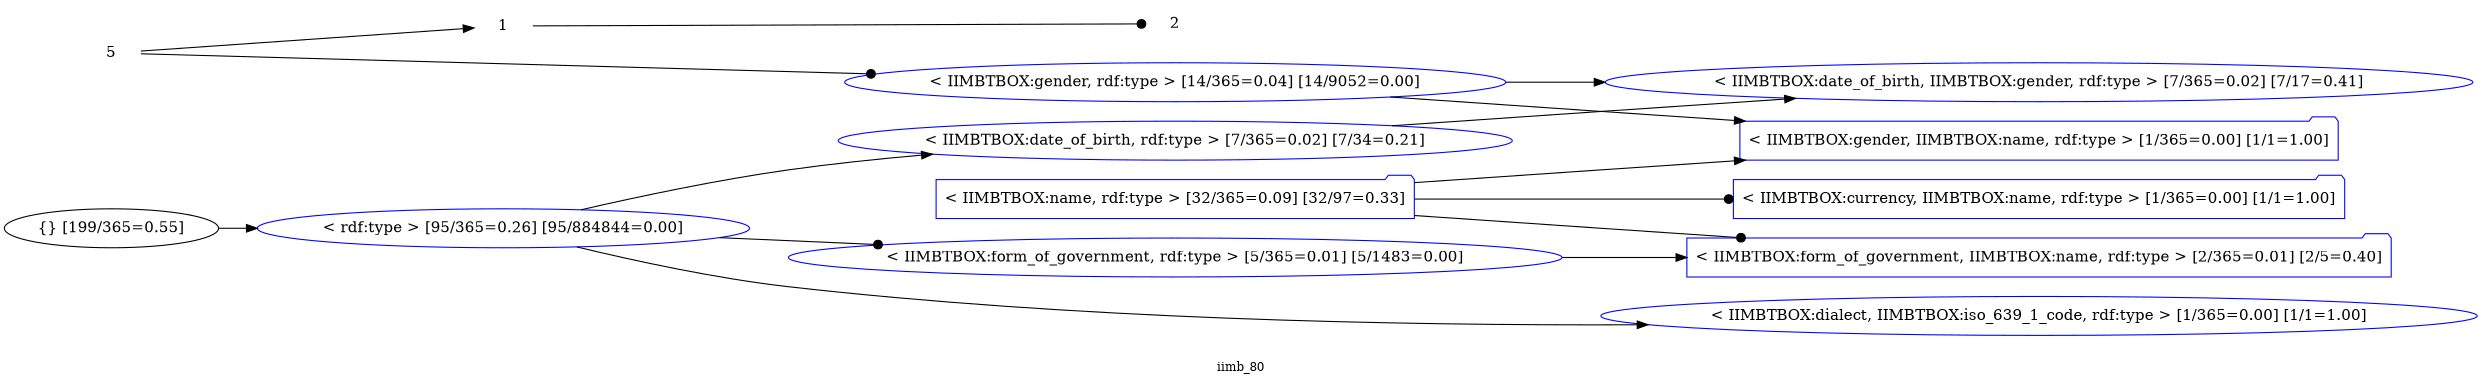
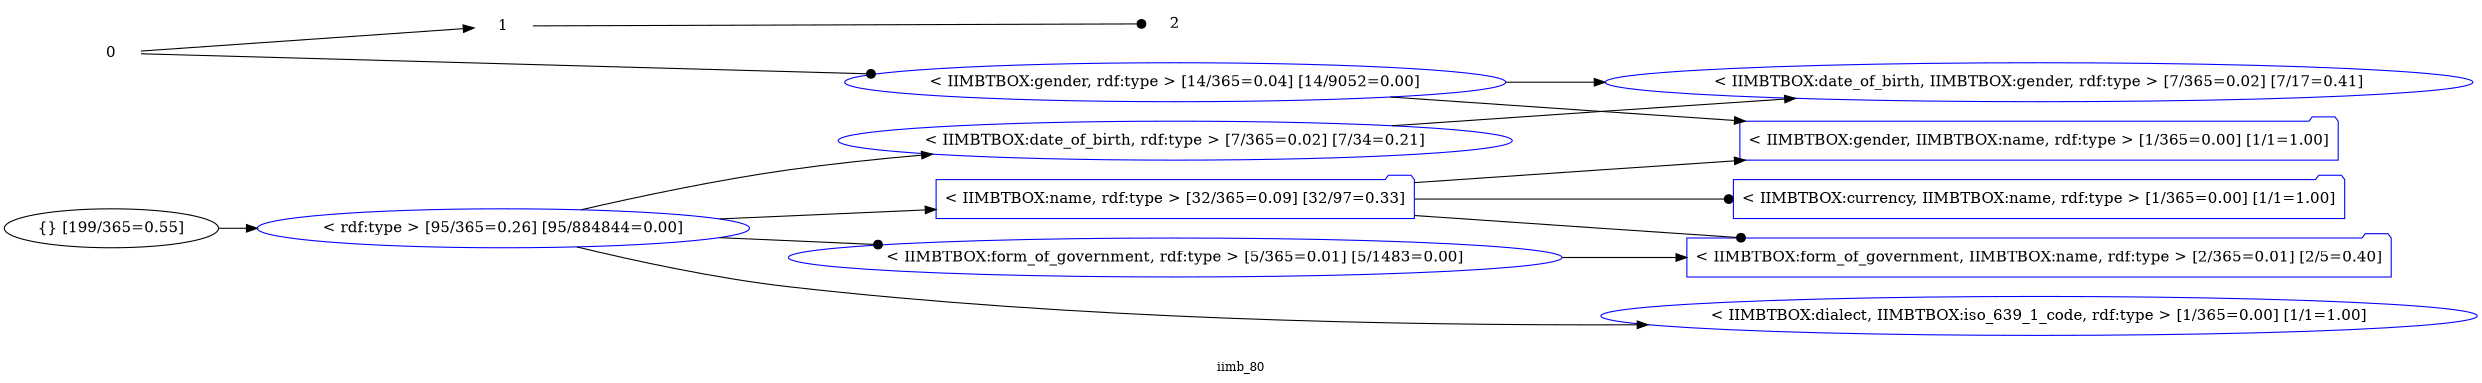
node "5": label "5" -> "0"
edge "< rdf:type > [95/365=0.26] [95/884844=0.00]" -> "< IIMBTBOX:name, rdf:type > [32/365=0.09] [32/97=0.33]": added
